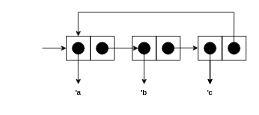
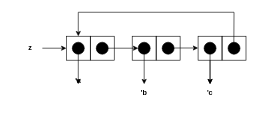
node "z": added
node "'a": moved (78, 93) -> (78, 81)
